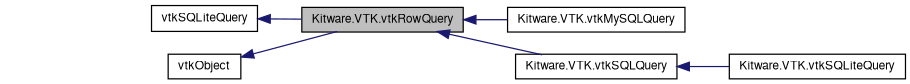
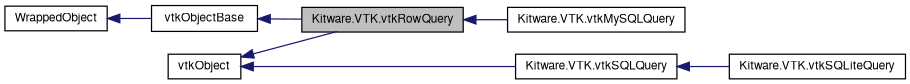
node "WrappedObject": added
node "vtkSQLiteQuery": label "vtkSQLiteQuery" -> "vtkObjectBase"
edge "Kitware.VTK.vtkSQLQuery" -> "Kitware.VTK.vtkRowQuery": now "Kitware.VTK.vtkSQLQuery" -> "vtkObject"
